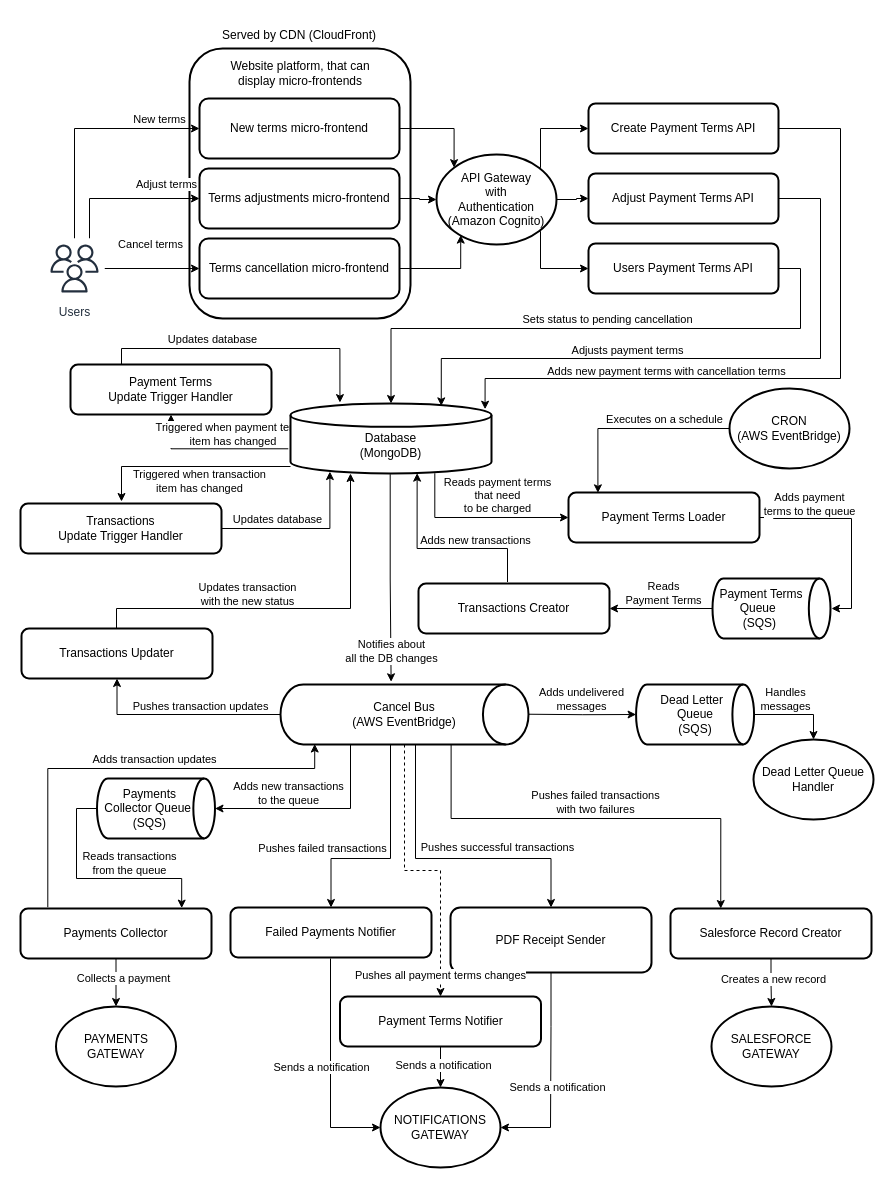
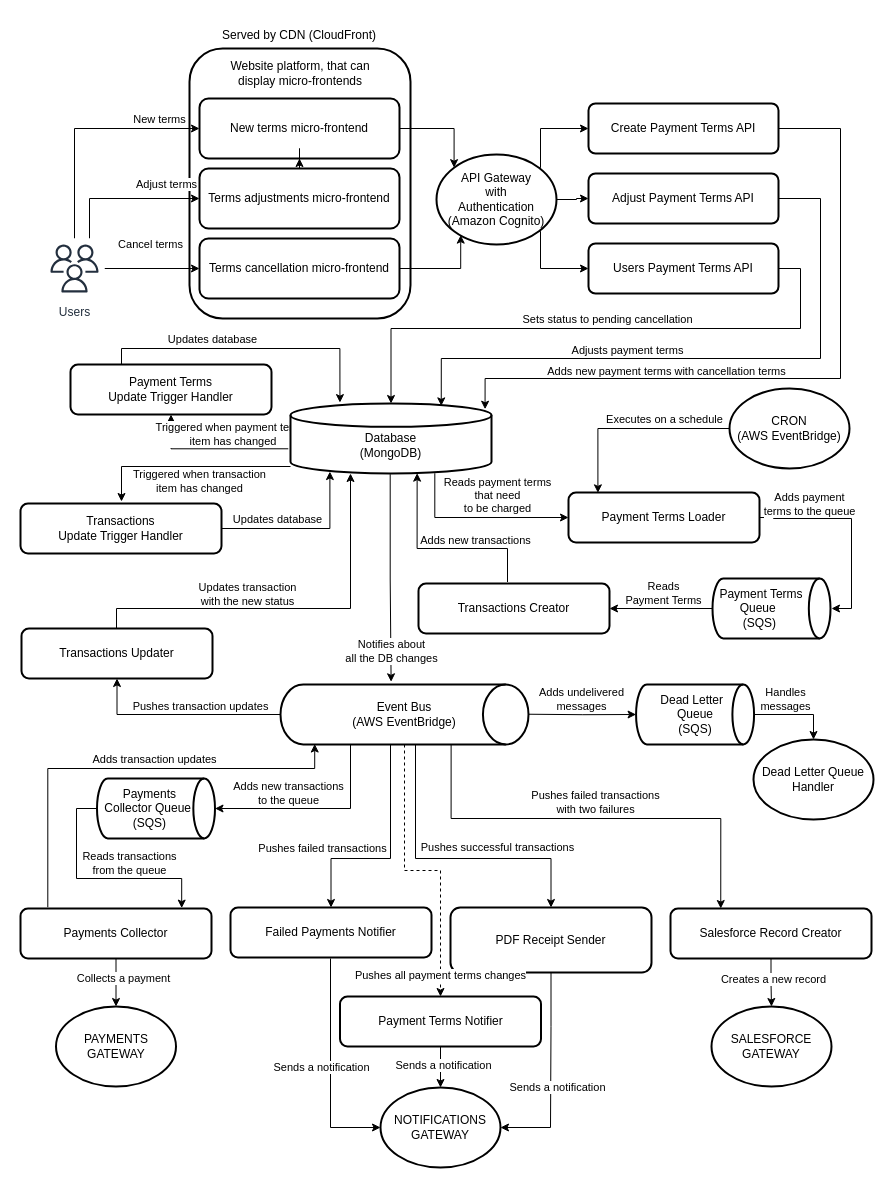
edge "Terms adjustments micro-frontend" -> "API Gateway with Authentication (Amazon Cognito)": now "Terms adjustments micro-frontend" -> "New terms micro-frontend"
node "Cancel Bus (AWS EventBridge)": label "Cancel Bus (AWS EventBridge)" -> "Event Bus (AWS EventBridge)"
